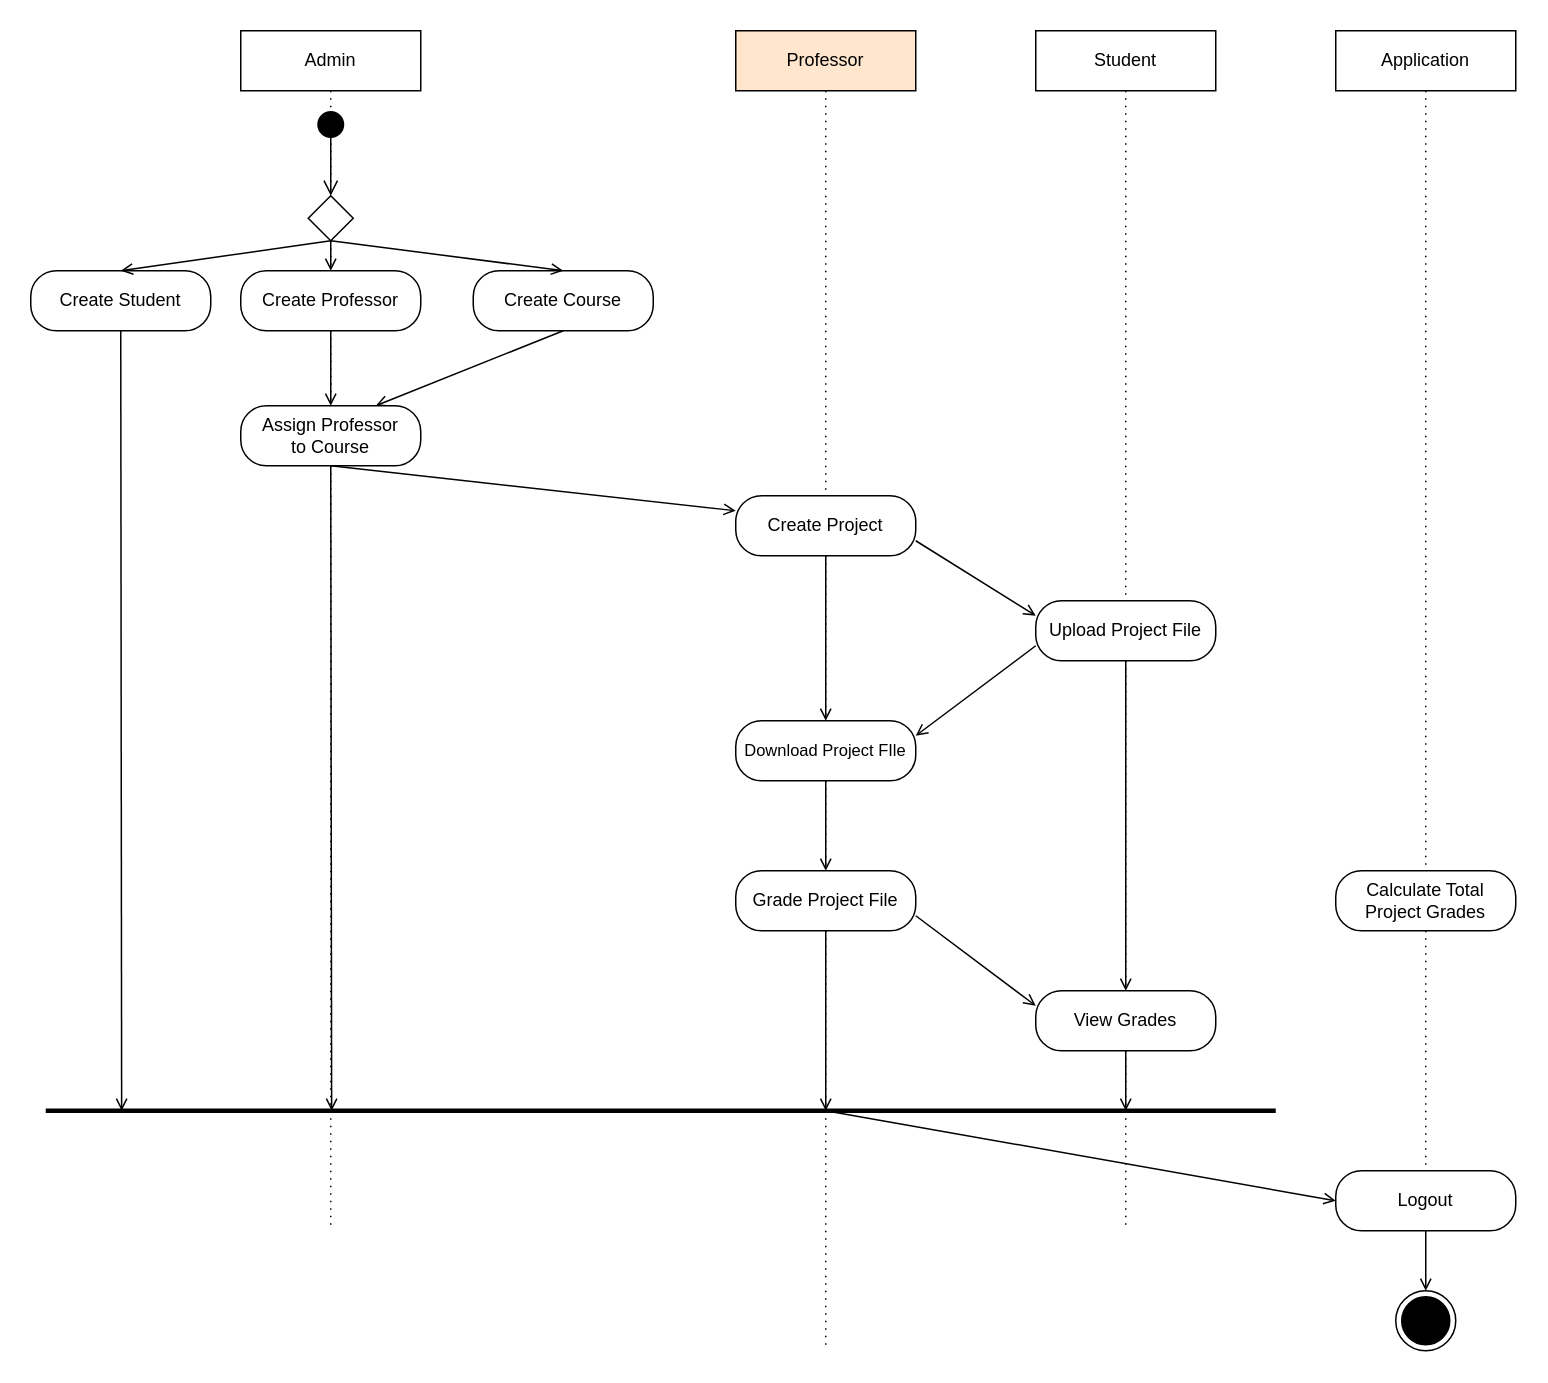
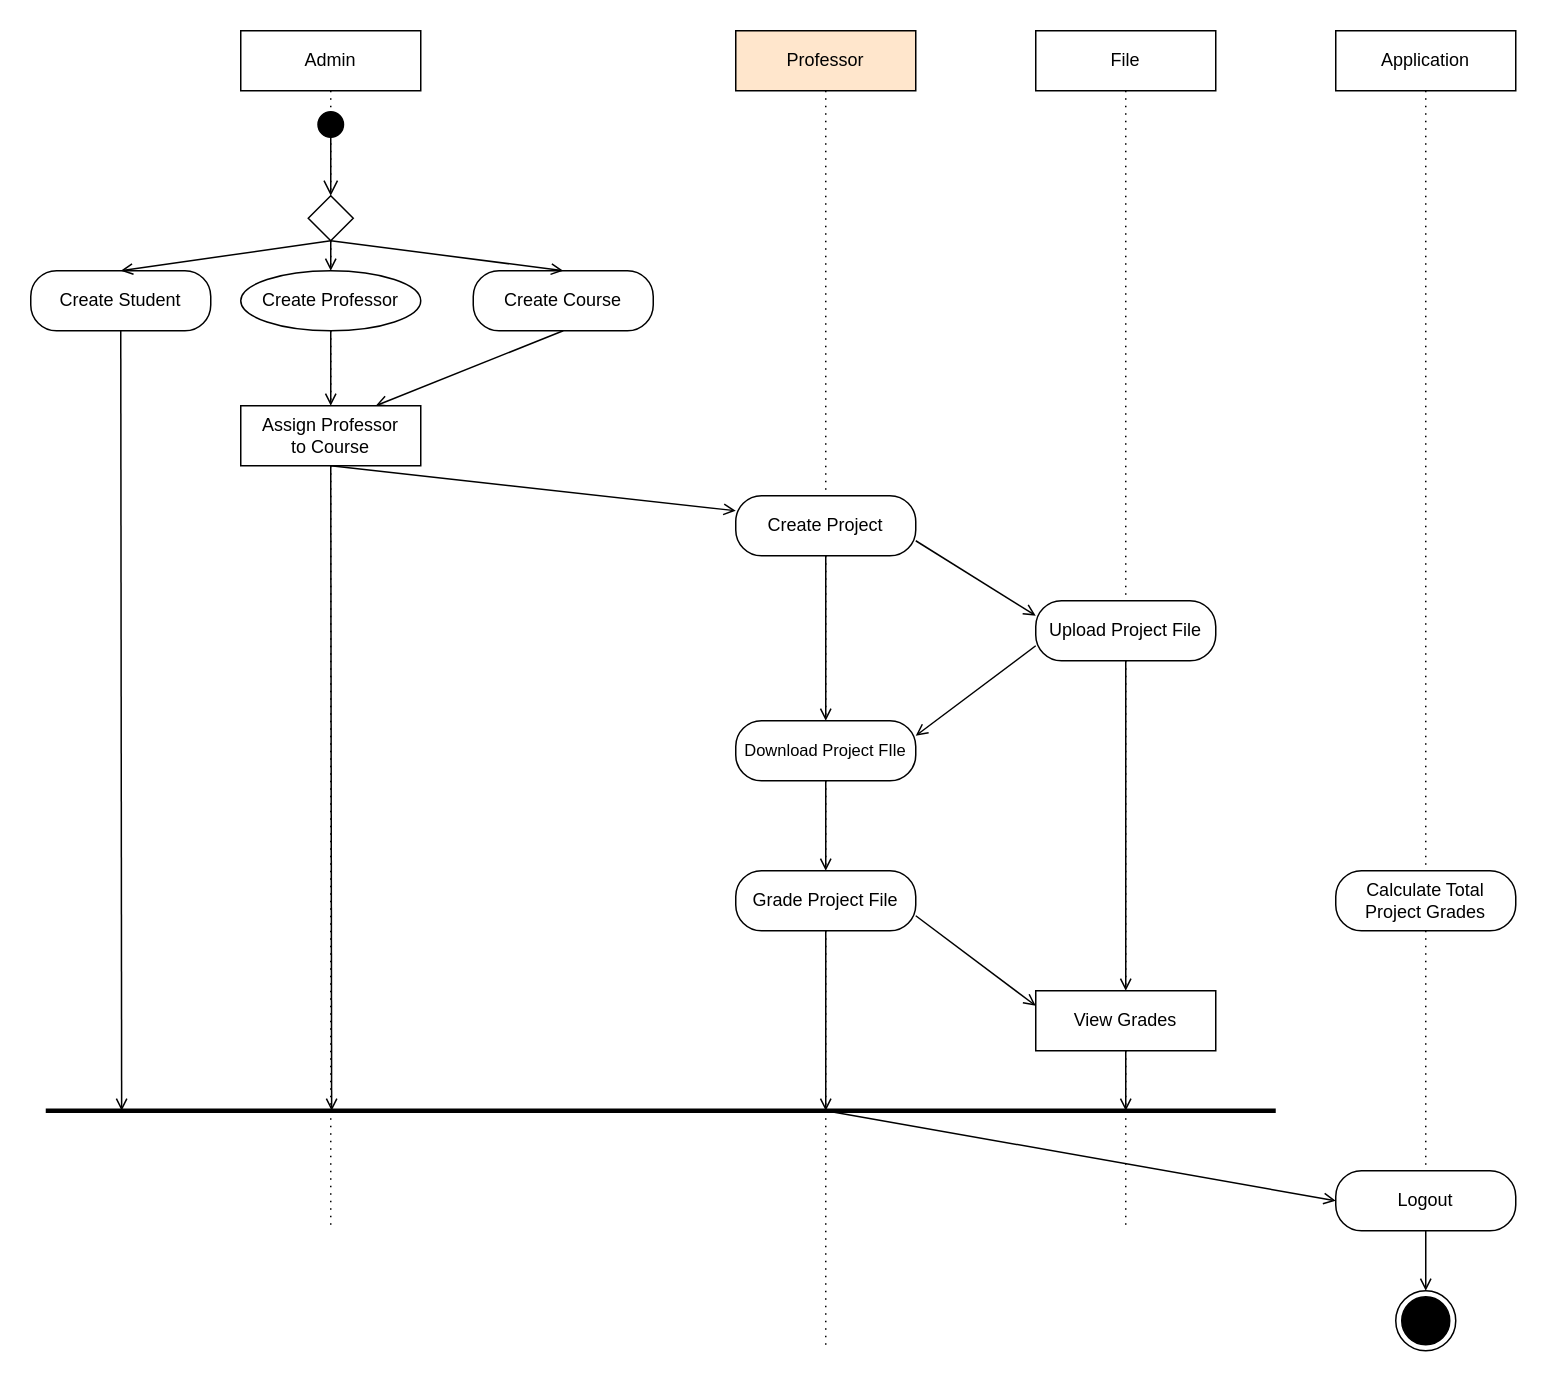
node "Student": label "Student" -> "File"
node "Create Professor": shape rounded rectangle -> ellipse
node "Assign Professor to Course": shape rounded rectangle -> rectangle
node "View Grades": shape rounded rectangle -> rectangle
